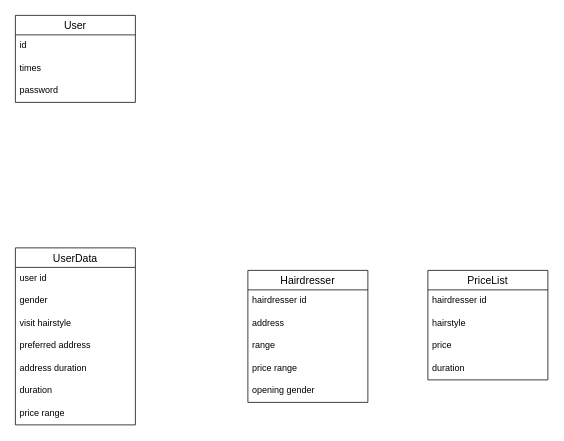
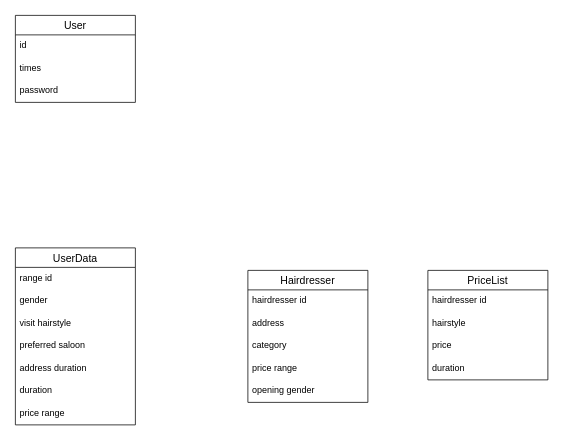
node "user id": label "user id" -> "range id"
node "preferred address": label "preferred address" -> "preferred saloon"
node "range": label "range" -> "category"
